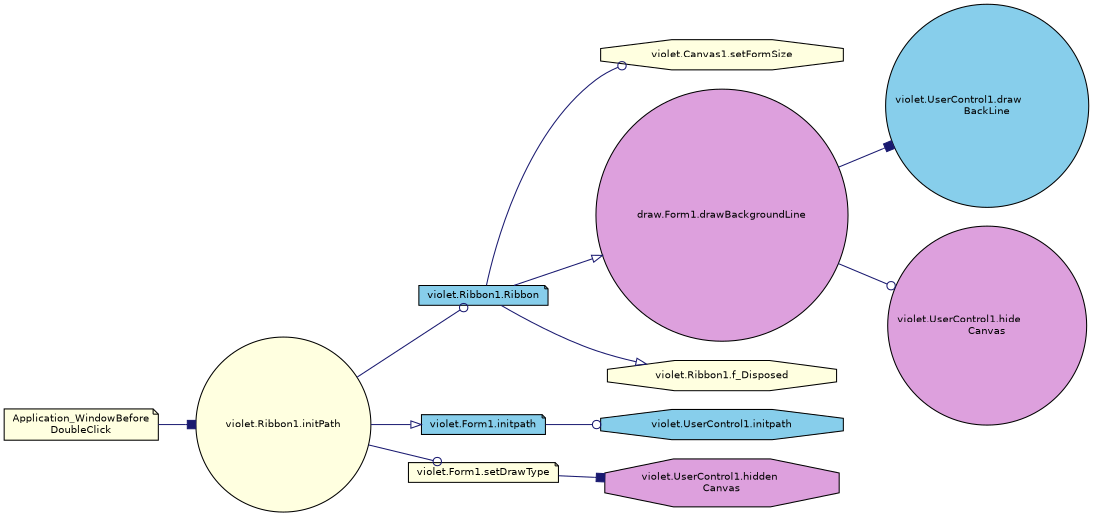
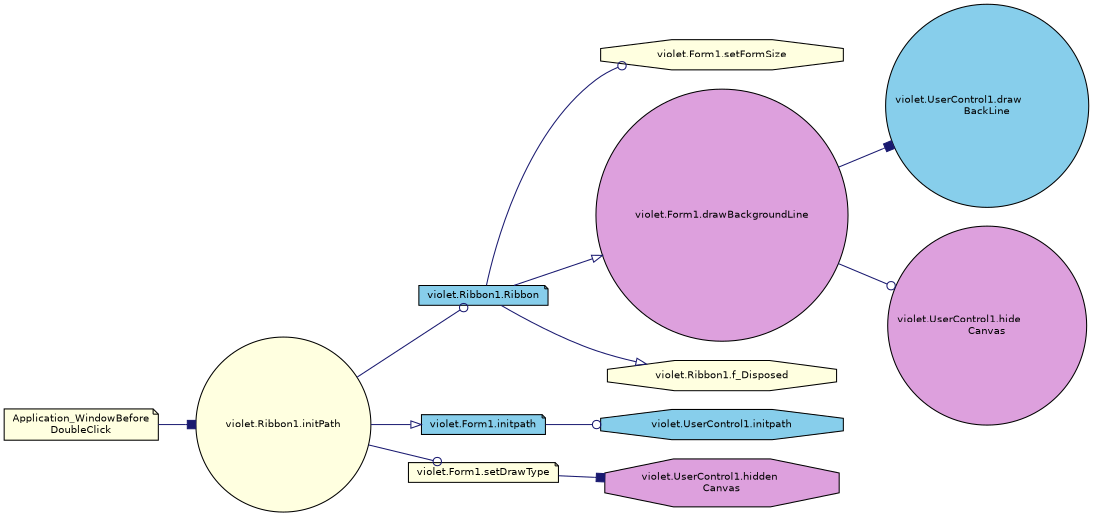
node "violet.Canvas1.setFormSize": label "violet.Canvas1.setFormSize" -> "violet.Form1.setFormSize"
node "draw.Form1.drawBackgroundLine": label "draw.Form1.drawBackgroundLine" -> "violet.Form1.drawBackgroundLine"
